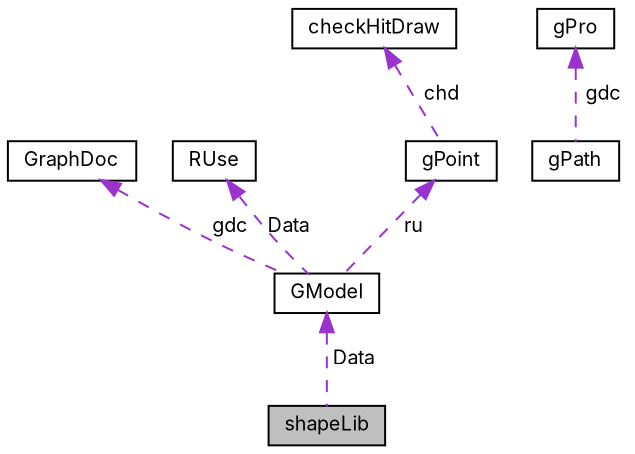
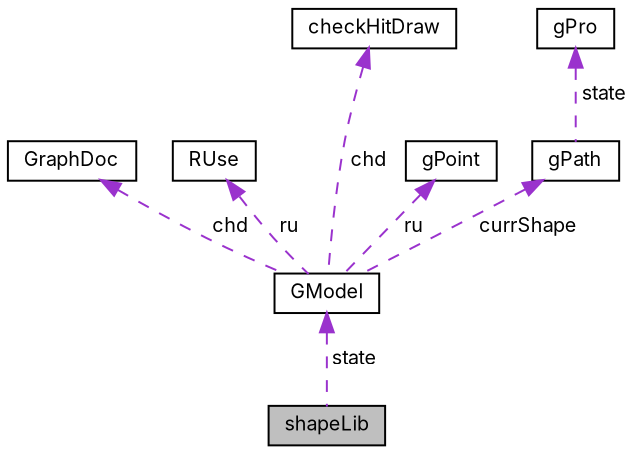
edge "gPath" -> "gPro": label " gdc" -> " state"
edge "gPoint" -> "checkHitDraw": now "GModel" -> "checkHitDraw"
edge "GModel" -> "GraphDoc": label " gdc" -> " chd"
edge "GModel" -> "RUse": label " Data" -> " ru"
edge "GModel" -> "gPath": added, label "currShape"
edge "shapeLib" -> "GModel": label " Data" -> " state"
